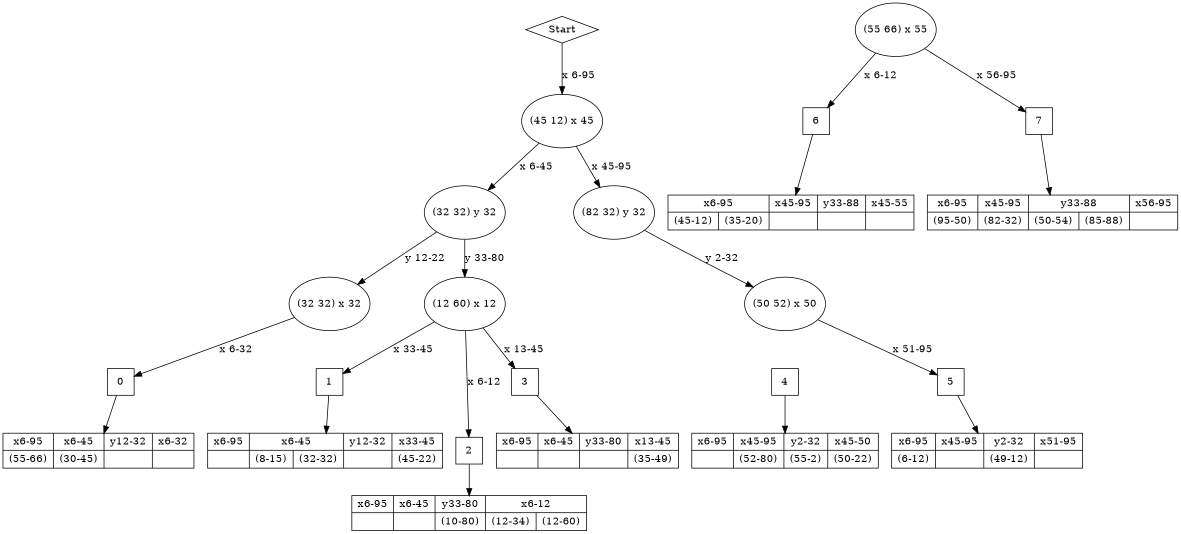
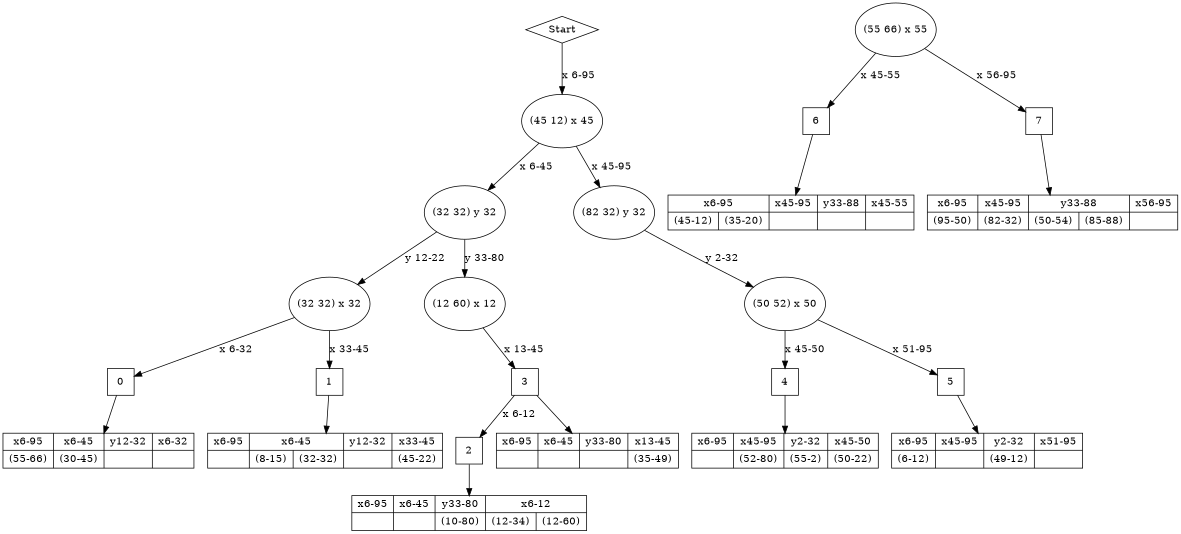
edge "(55 66) x 55" -> "6": label "x 6-12" -> "x 45-55"
edge "(12 60) x 12" -> "1": now "(32 32) x 32" -> "1"
edge "(50 52) x 50" -> "4": added, label "x 45-50"
edge "(12 60) x 12" -> "2": now "3" -> "2"
